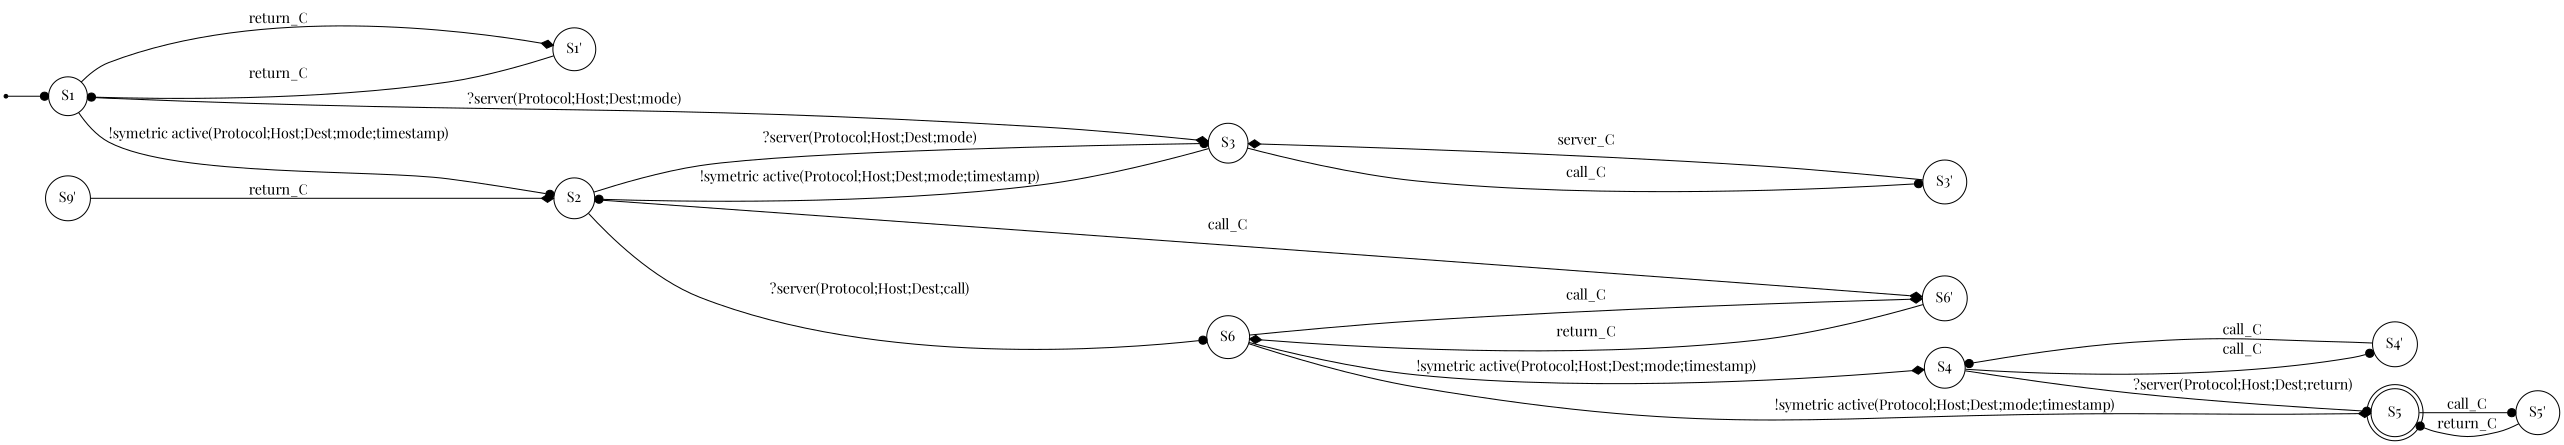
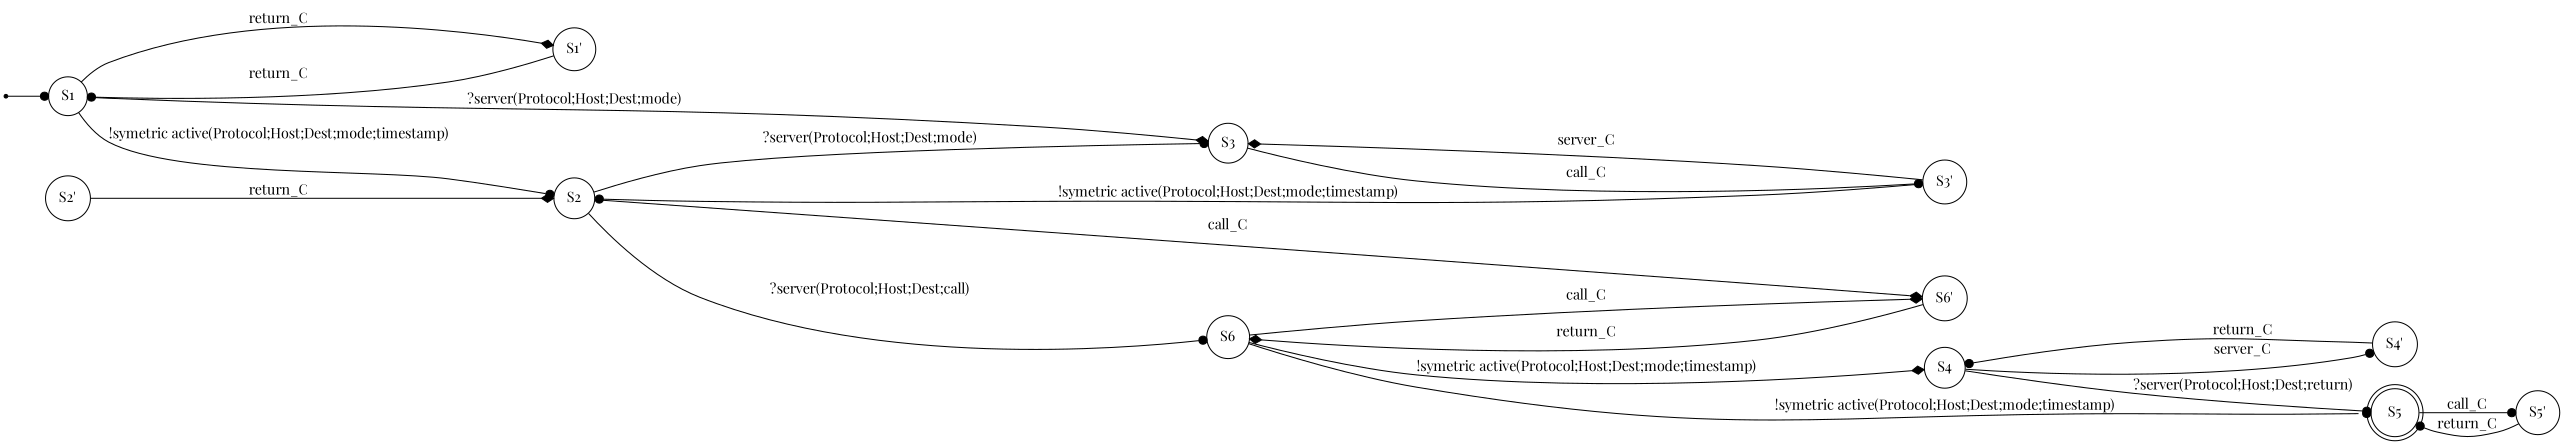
edge "S3" -> "S2": now "S3'" -> "S2"
node "S9'": label "S9'" -> "S2'"
edge "S4'" -> "S4": label "call_C" -> "return_C"
edge "S4" -> "S4'": label "call_C" -> "server_C"
edge "S6" -> "S5": arrowhead diamond -> dot
